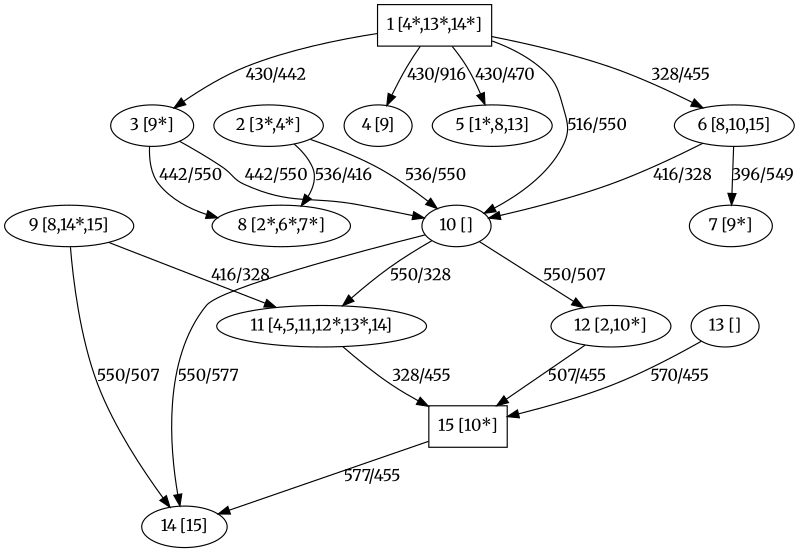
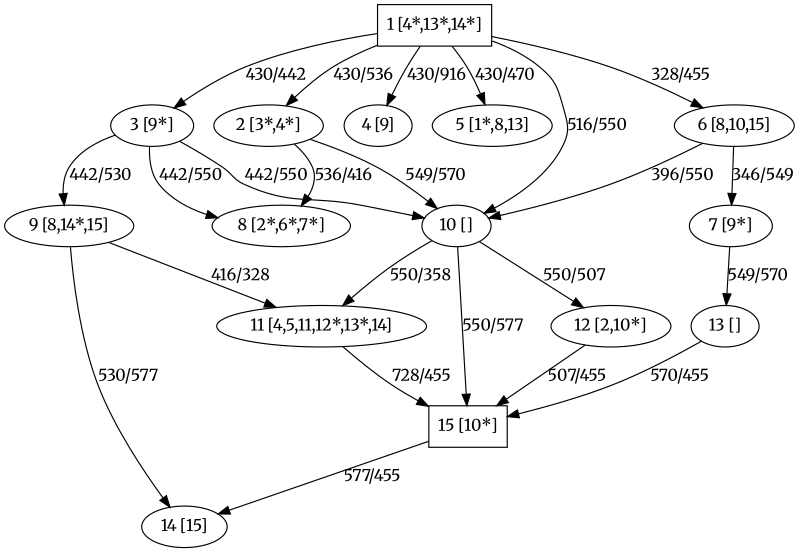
edge "1 [4*,13*,14*]" -> "2 [3*,4*]": added, label "430/536"
edge "3 [9*]" -> "9 [8,14*,15]": added, label "442/530"
edge "2 [3*,4*]" -> "10 []": label "536/550" -> "549/570"
edge "6 [8,10,15]" -> "10 []": label "416/328" -> "396/550"
edge "6 [8,10,15]" -> "7 [9*]": label "396/549" -> "346/549"
edge "7 [9*]" -> "13 []": added, label "549/570"
edge "10 []" -> "11 [4,5,11,12*,13*,14]": label "550/328" -> "550/358"
edge "10 []" -> "14 [15]": now "10 []" -> "15 [10*]"
edge "9 [8,14*,15]" -> "14 [15]": label "550/507" -> "530/577"
edge "11 [4,5,11,12*,13*,14]" -> "15 [10*]": label "328/455" -> "728/455"
